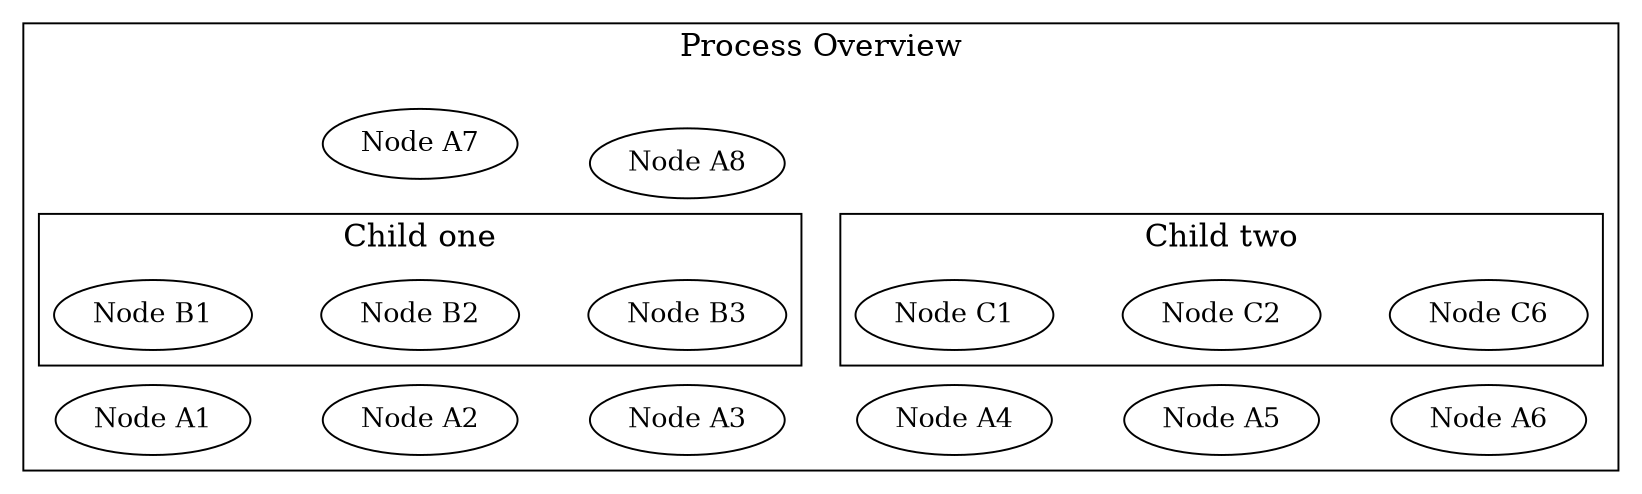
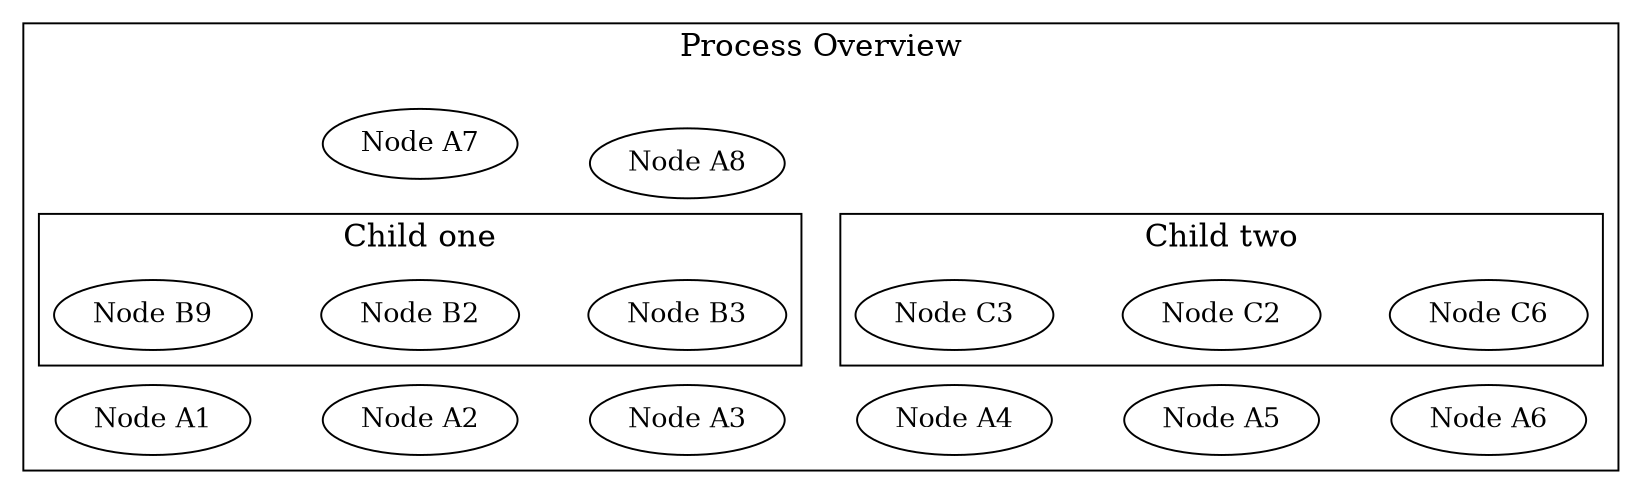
node "Node B1": label "Node B1" -> "Node B9"
node "Node C1": label "Node C1" -> "Node C3"
